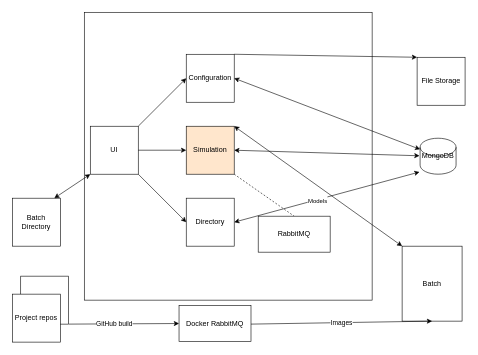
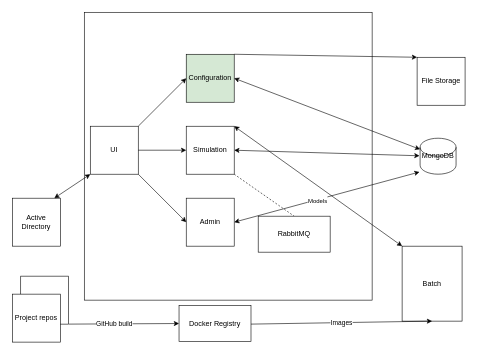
node "Configuration": fillcolor #ffffff -> #d5e8d4
node "Simulation": fillcolor #ffe6cc -> #ffffff
node "Batch Directory": label "Batch Directory" -> "Active Directory"
node "Directory": label "Directory" -> "Admin"
node "Docker RabbitMQ": label "Docker RabbitMQ" -> "Docker Registry"
